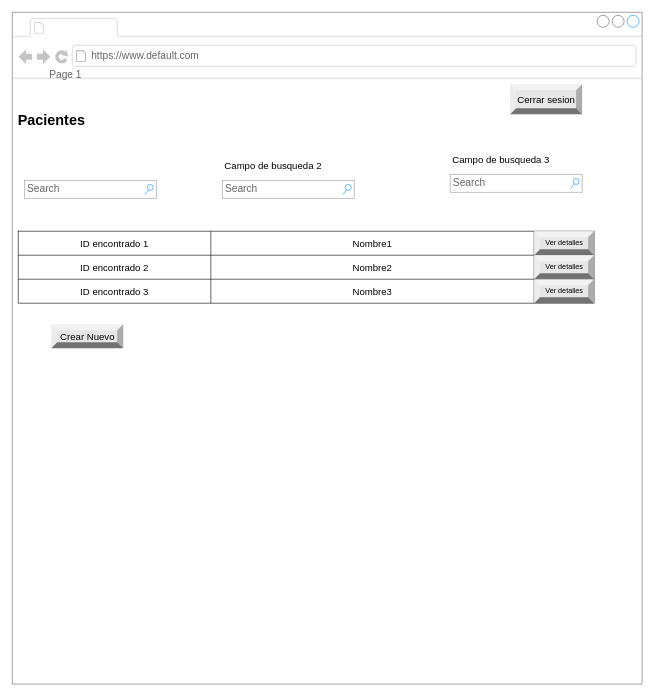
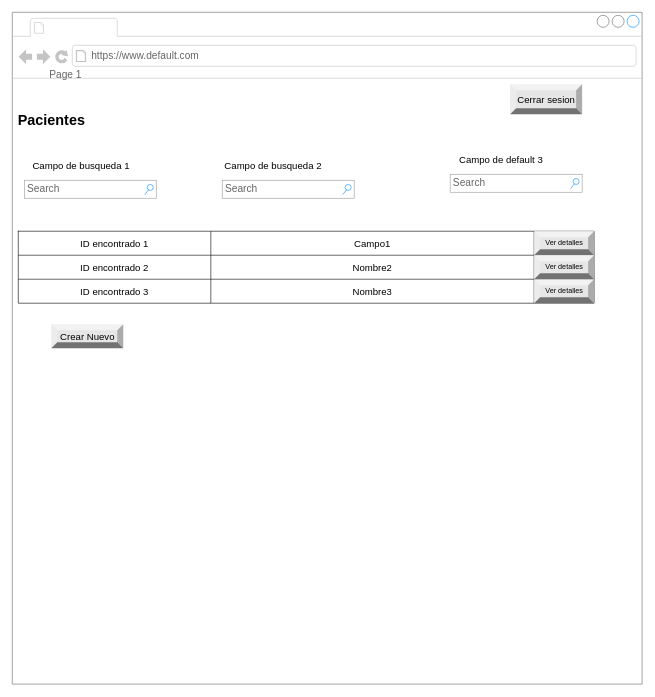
node "Campo de busqueda 3": label "Campo de busqueda 3" -> "Campo de default 3"
node "Campo de busqueda 1": added
node "Nombre1": label "Nombre1" -> "Campo1"
